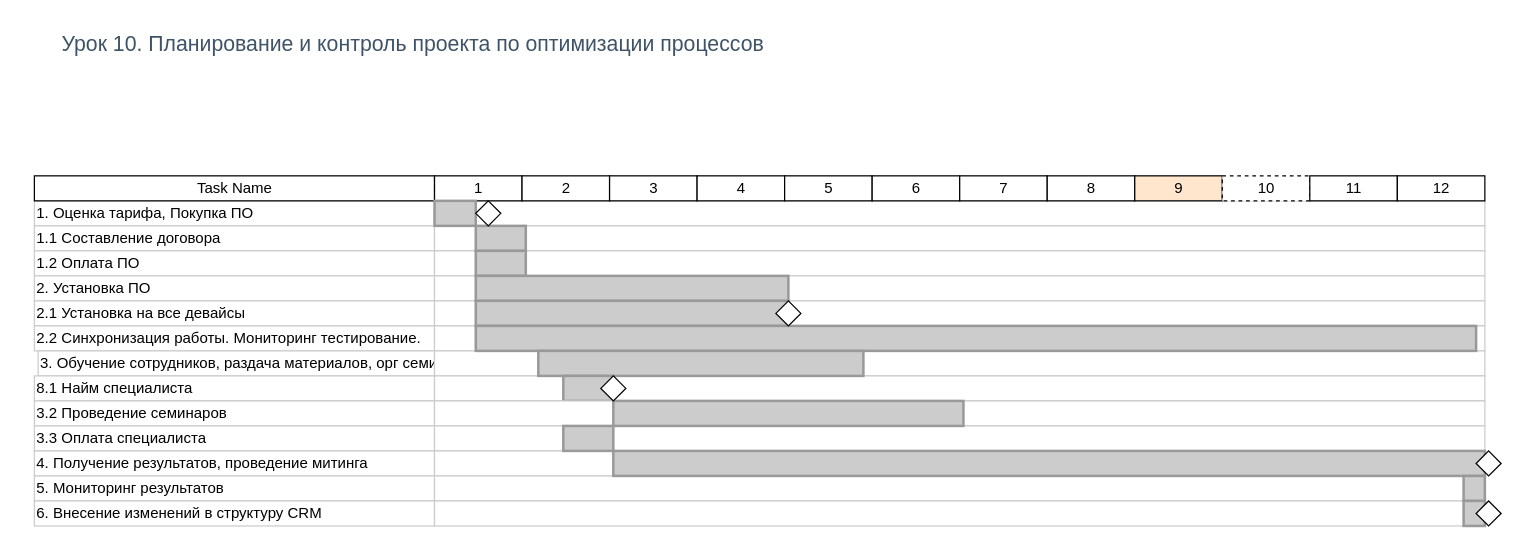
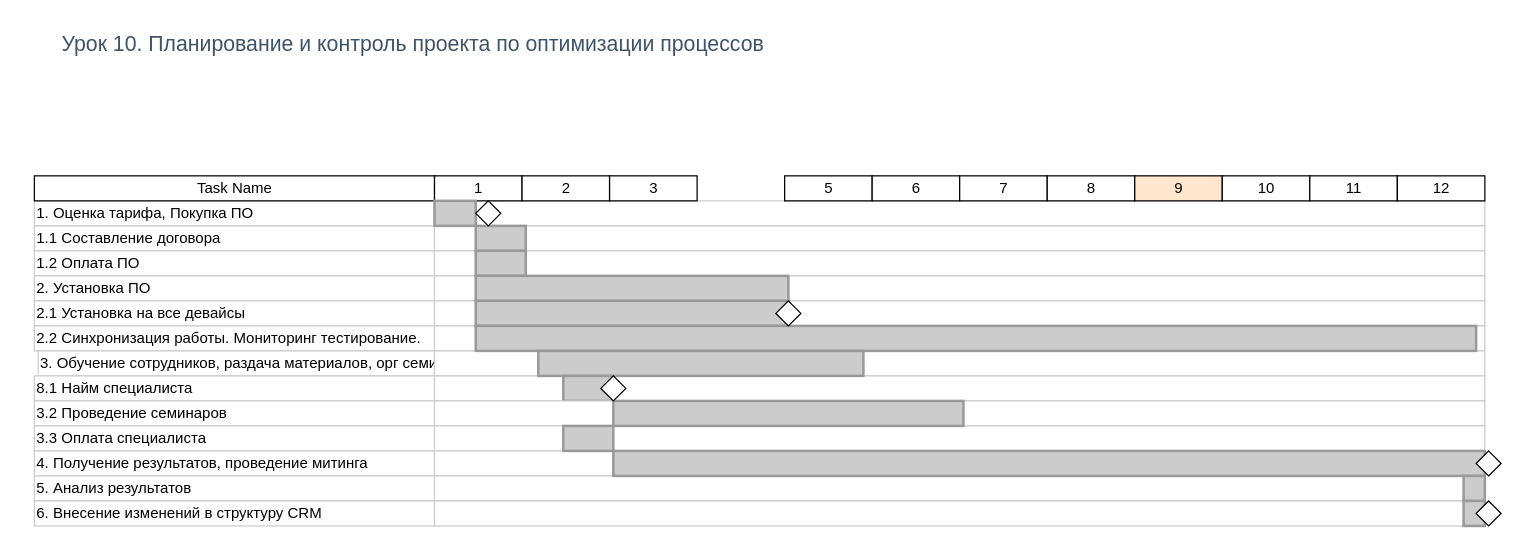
node "4": removed
node "10": style dashed -> solid
node "5. Мониторинг результатов": label "5. Мониторинг результатов" -> "5. Анализ результатов"
